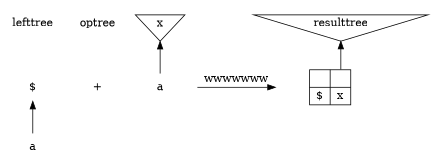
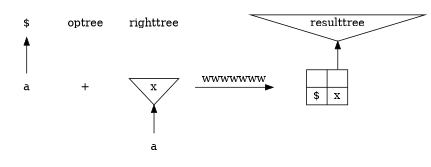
node "lefttree": removed
node "righttree": added
